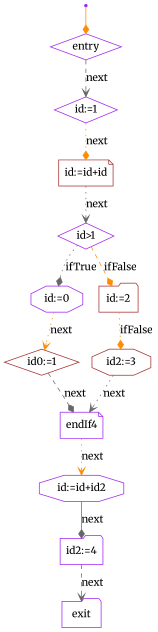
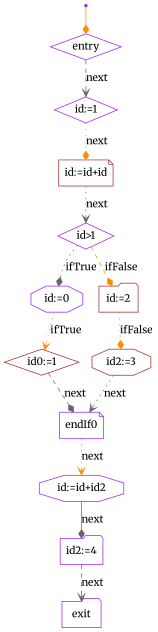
edge "id:=0" -> "id0:=1": label "next" -> "ifTrue"
node "endIf4": label "endIf4" -> "endIf0"
